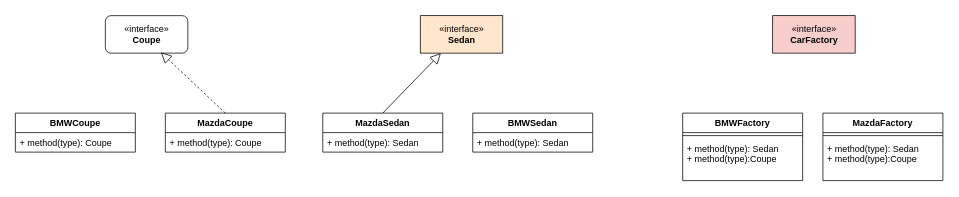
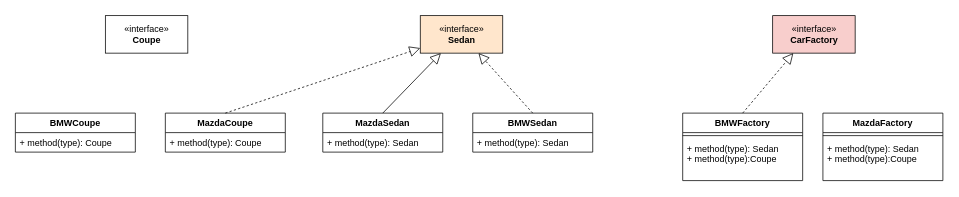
node "«interface» Coupe": shape rounded rectangle -> rectangle
edge "MazdaCoupe" -> "«interface» Coupe": now "MazdaCoupe" -> "«interface» Sedan"
edge "BMWSedan" -> "«interface» Sedan": added
edge "BMWFactory" -> "«interface» CarFactory": added
